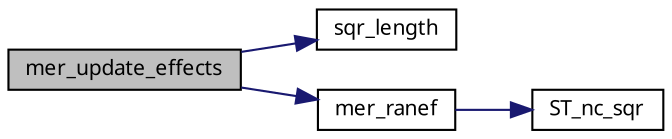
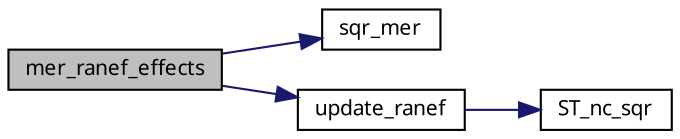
node "sqr_length": label "sqr_length" -> "sqr_mer"
node "mer_update_effects": label "mer_update_effects" -> "mer_ranef_effects"
node "mer_ranef": label "mer_ranef" -> "update_ranef"
